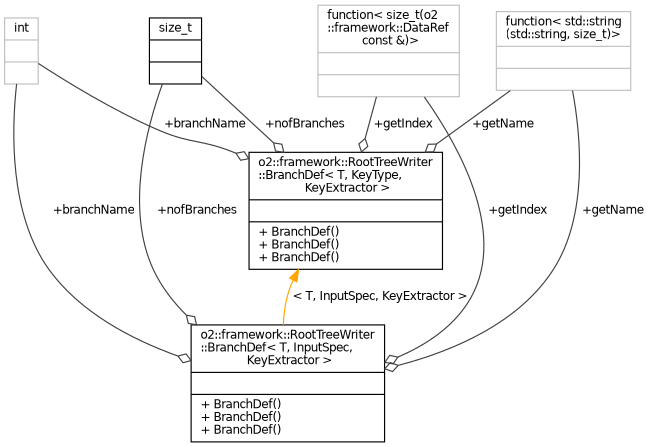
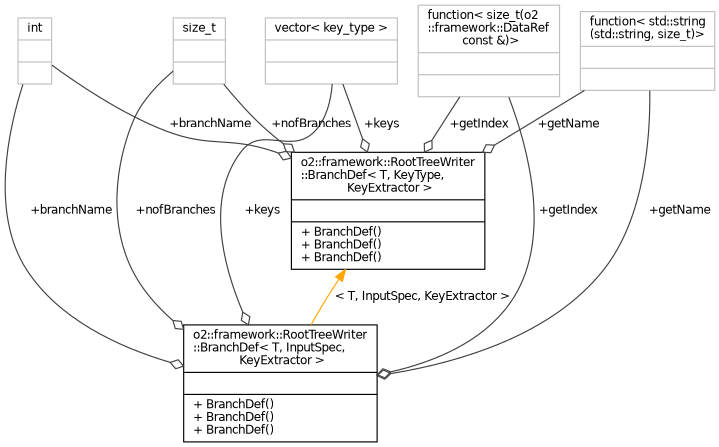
node "size_t": color black -> grey75
node "vector< key_type >": added
